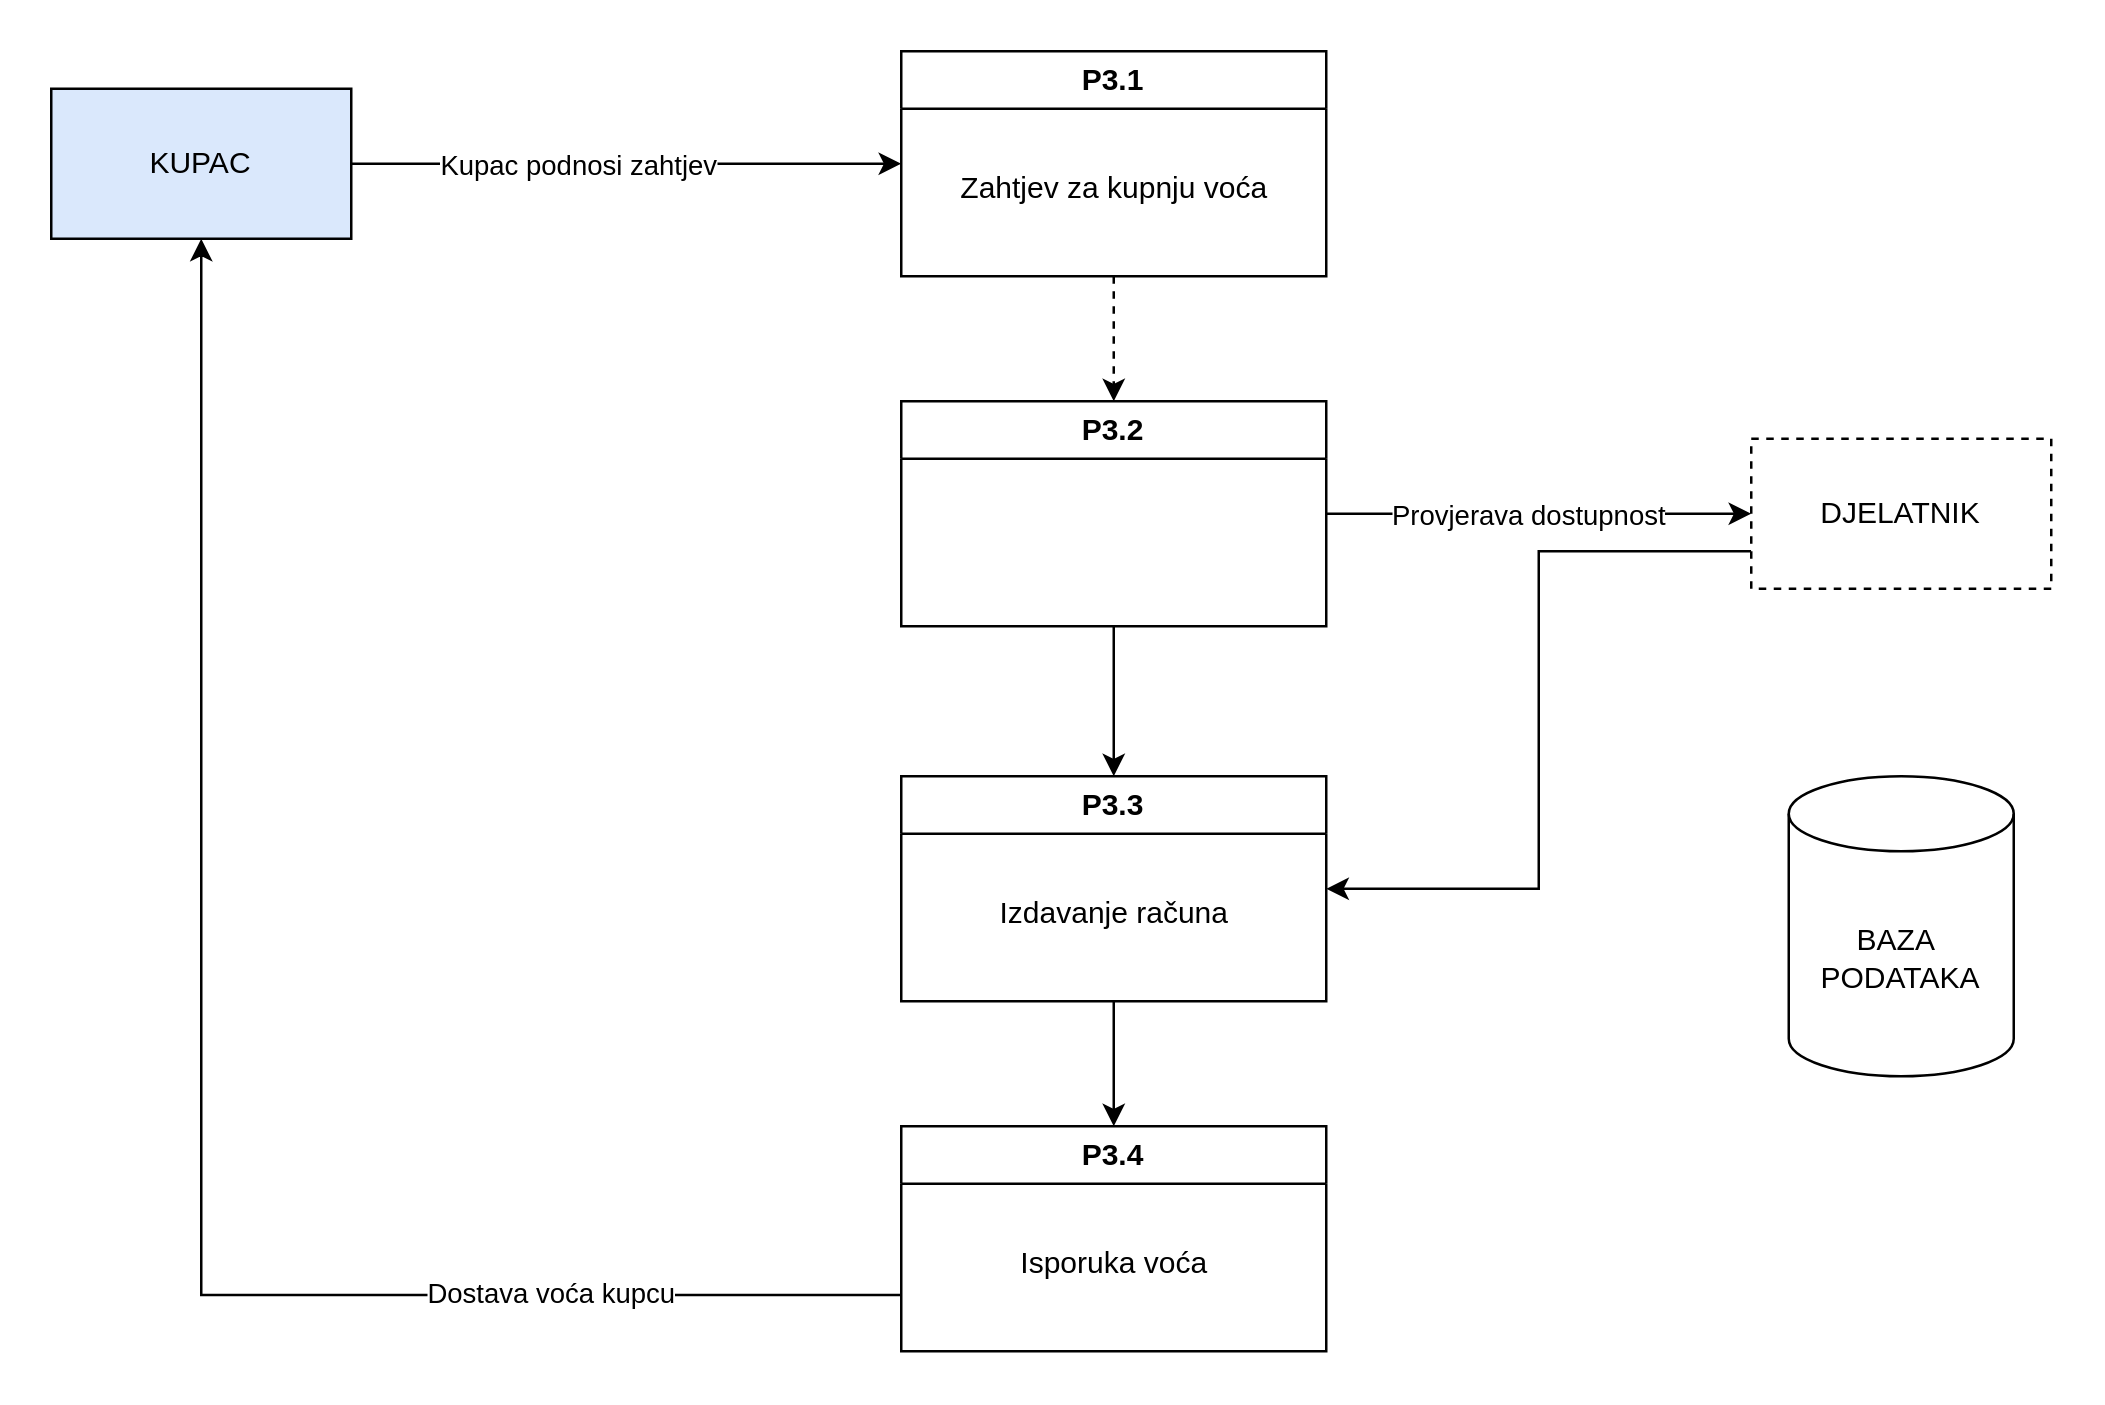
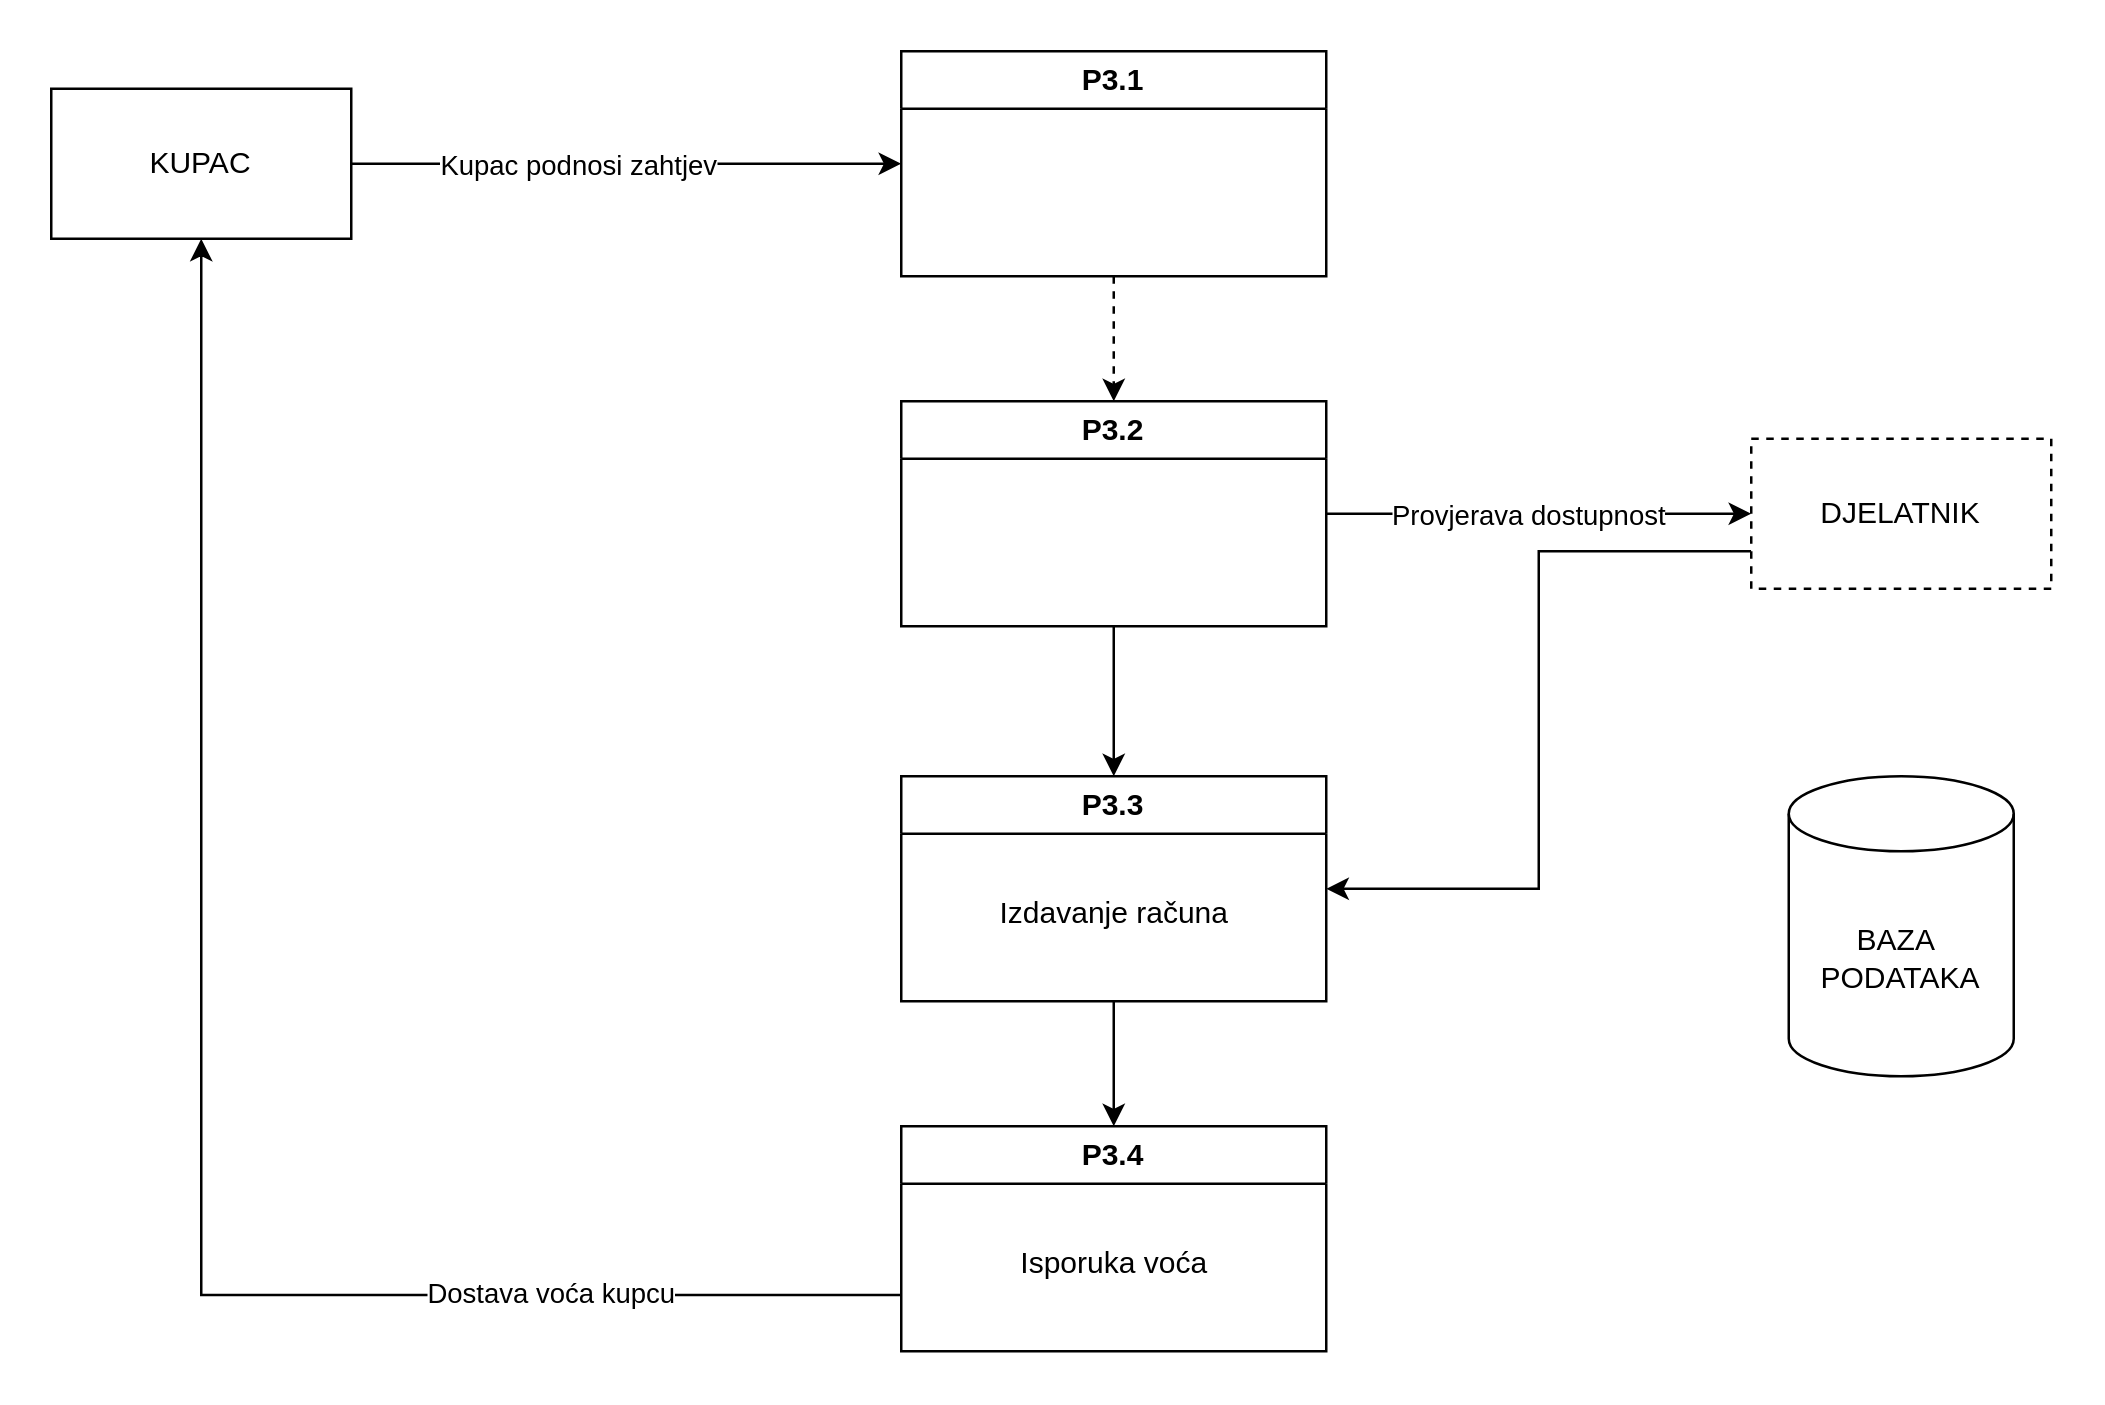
node "KUPAC": fillcolor #dae8fc -> #ffffff
node "Zahtjev za kupnju voća": removed
